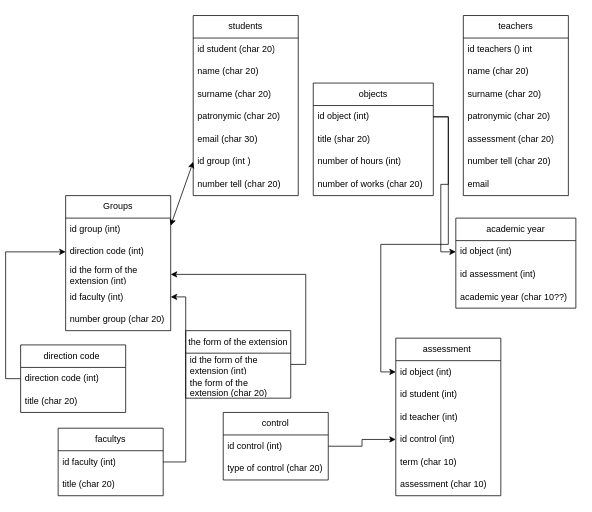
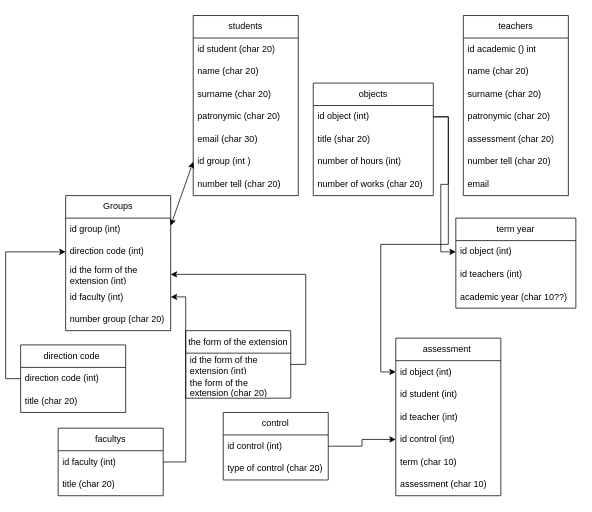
node "id teachers () int": label "id teachers () int" -> "id academic () int"
node "academic year": label "academic year" -> "term year"
node "id assessment (int)": label "id assessment (int)" -> "id teachers (int)"
